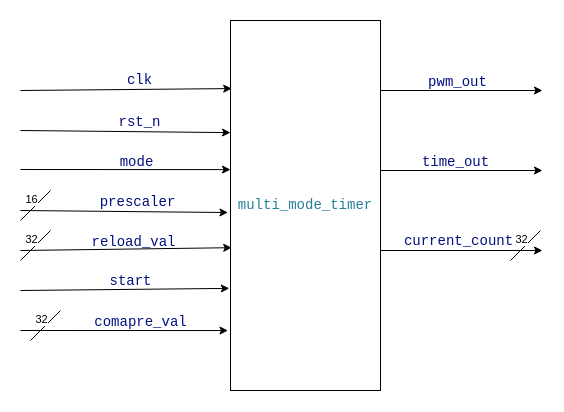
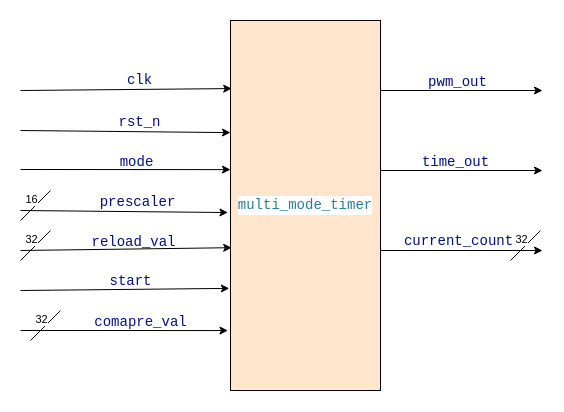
node "multi_mode_timer": fillcolor #ffffff -> #ffe6cc
